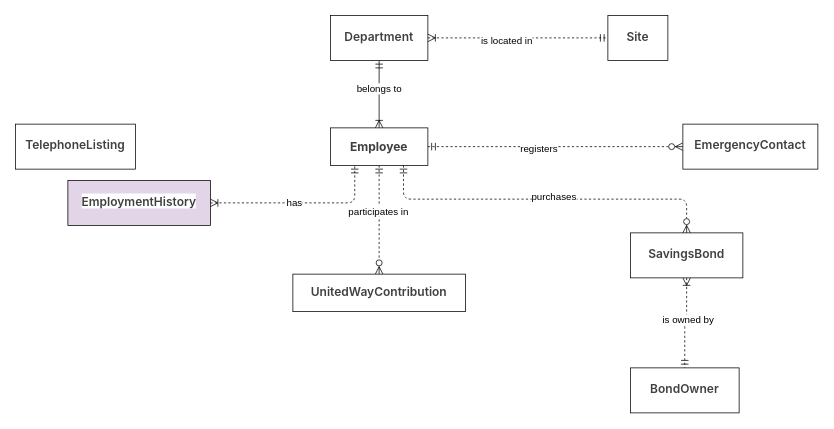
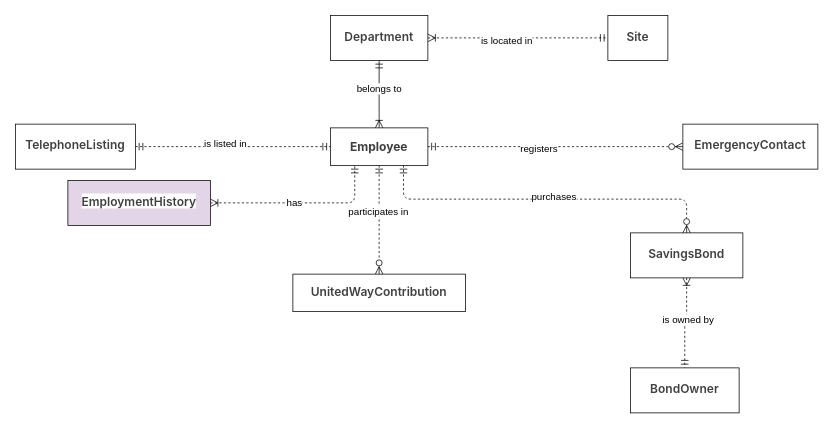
edge "TelephoneListing" -- "Employee": added, label "is listed in"
